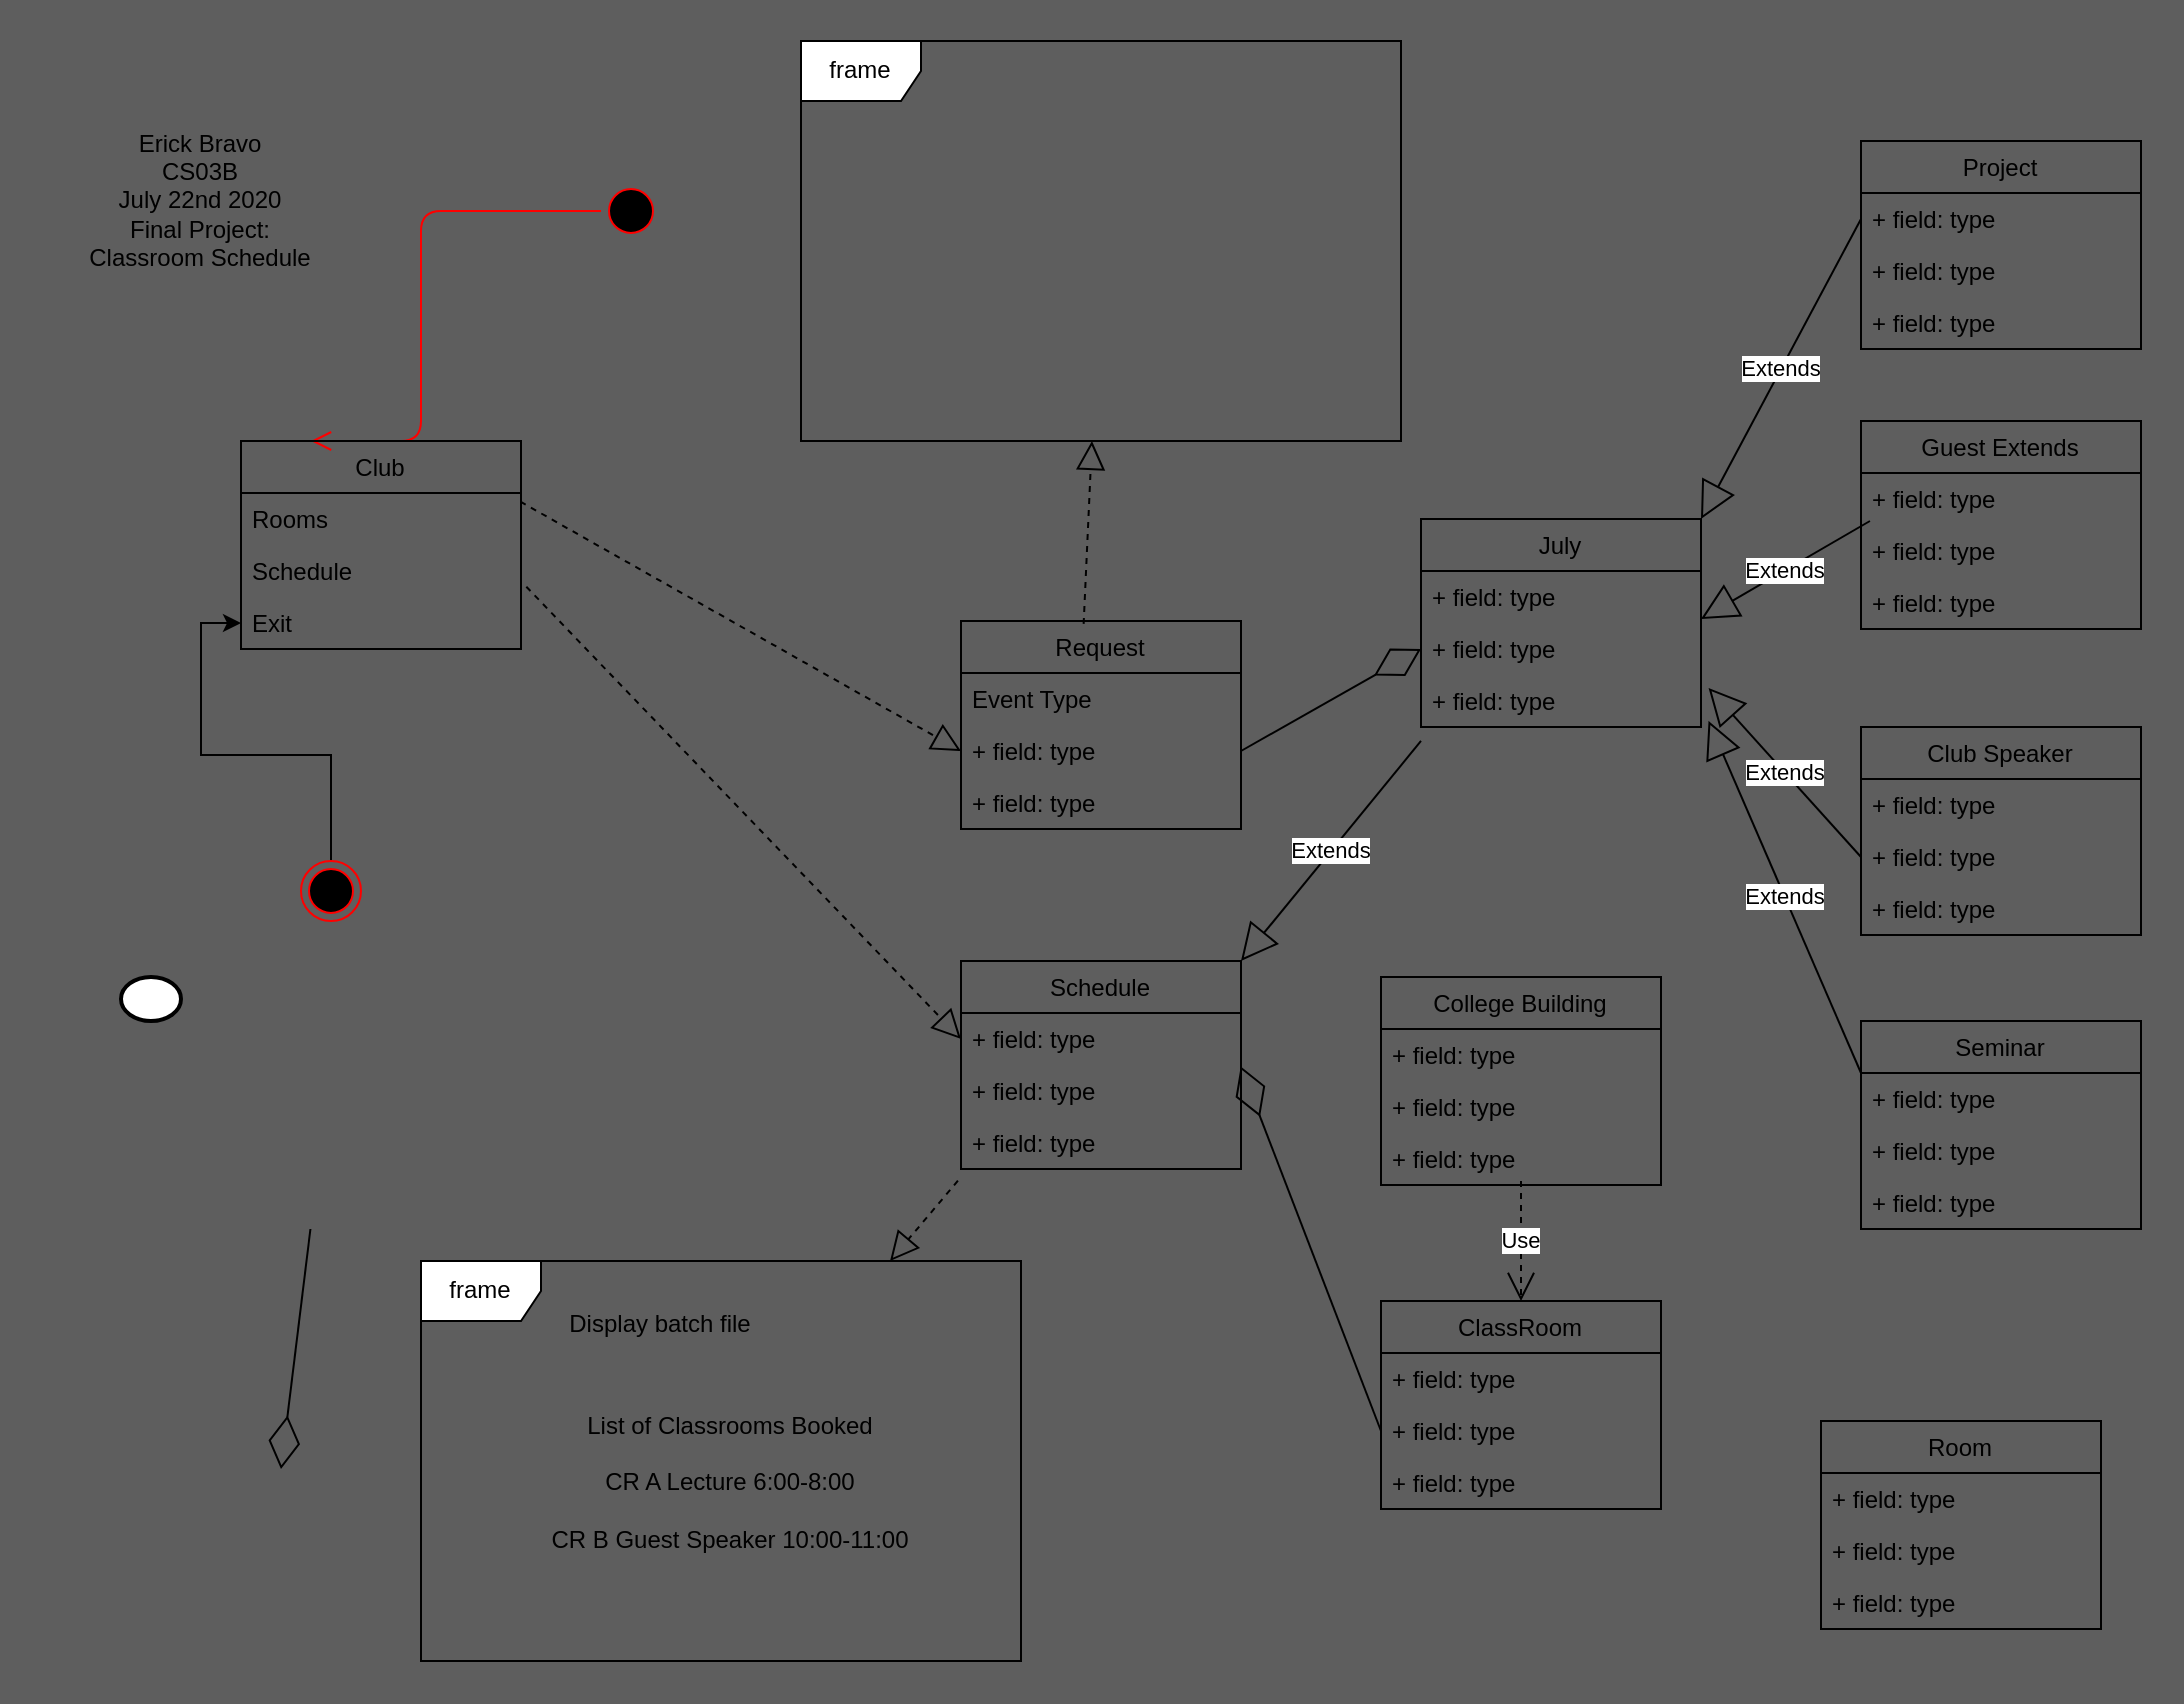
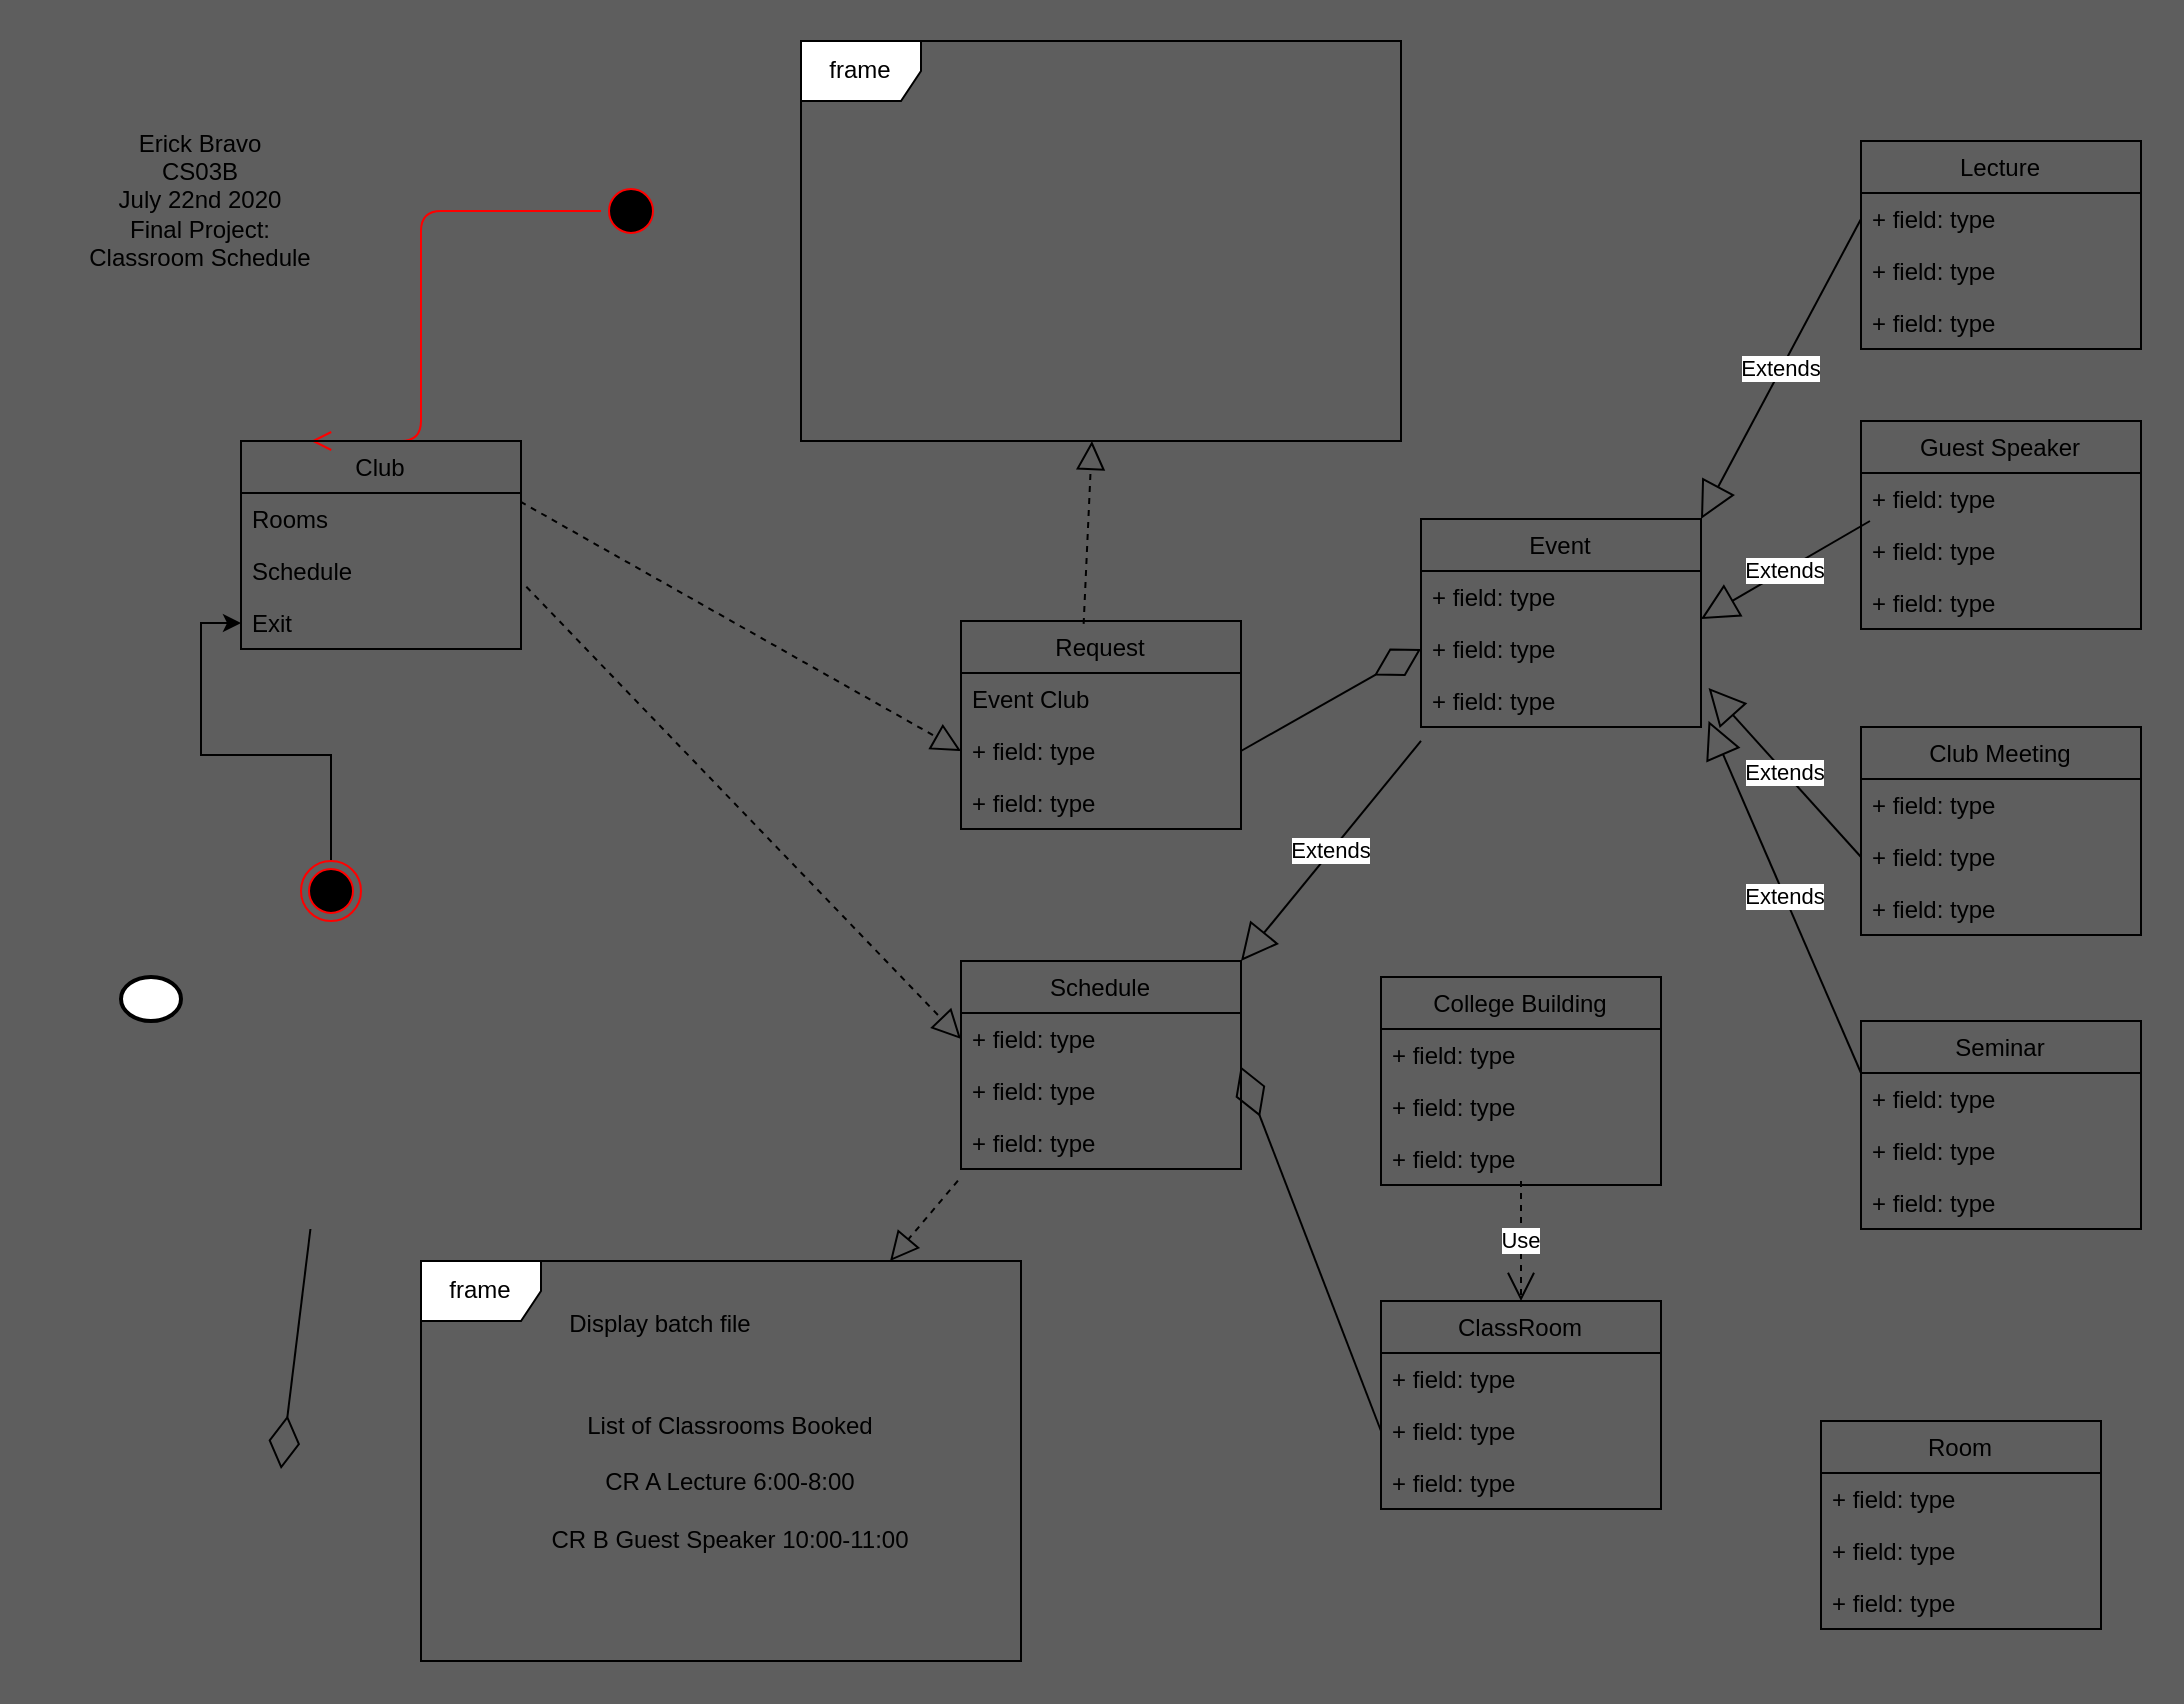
node "Project": label "Project" -> "Lecture"
node "Guest Extends": label "Guest Extends" -> "Guest Speaker"
node "July": label "July" -> "Event"
node "Event Type": label "Event Type" -> "Event Club"
node "Club Speaker": label "Club Speaker" -> "Club Meeting"
